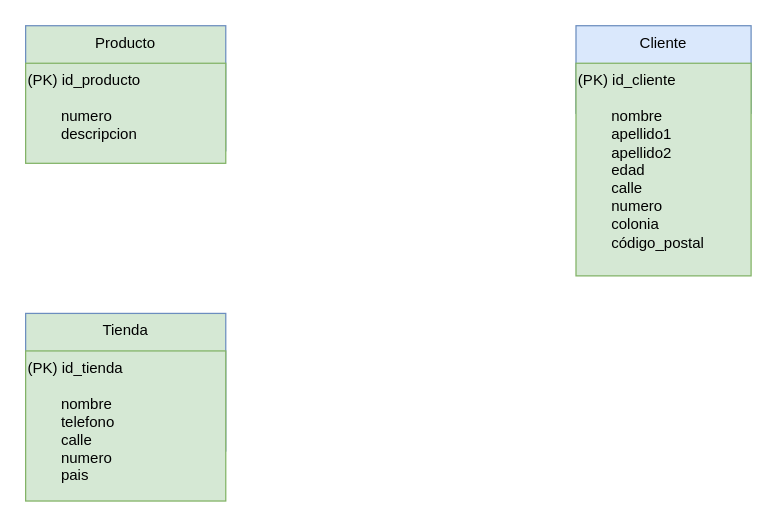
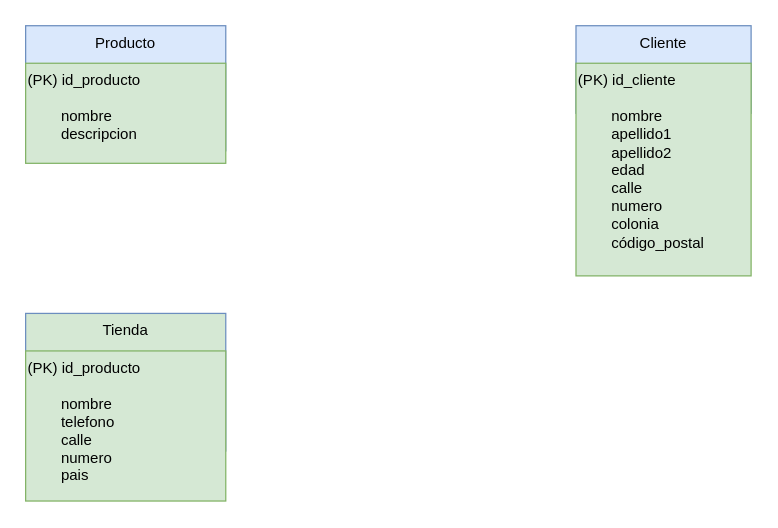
node "Producto": fillcolor #d5e8d4 -> #dae8fc
node "(PK) id_producto numero descripcion": label "(PK) id_producto numero descripcion" -> "(PK) id_producto nombre descripcion"
node "(PK) id_tienda nombre telefono calle numero pais": label "(PK) id_tienda nombre telefono calle numero pais" -> "(PK) id_producto nombre telefono calle numero pais"
